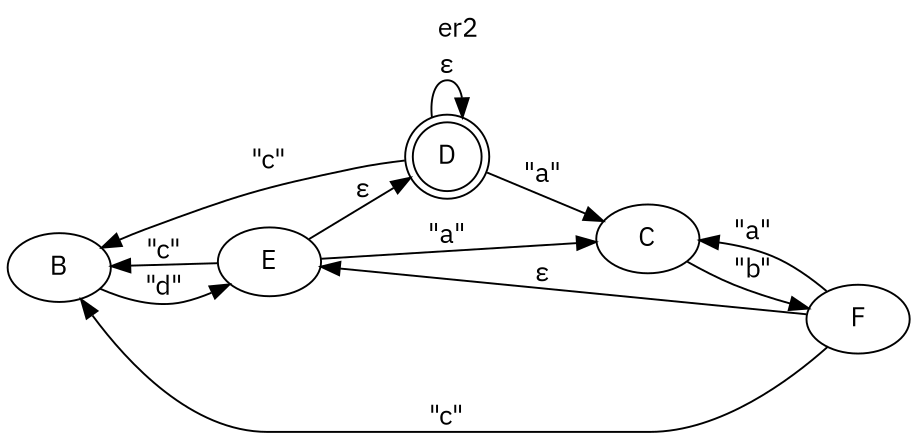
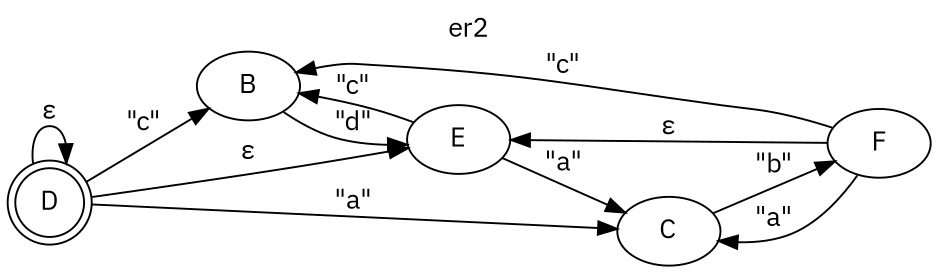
edge "E" -> "D": reversed
